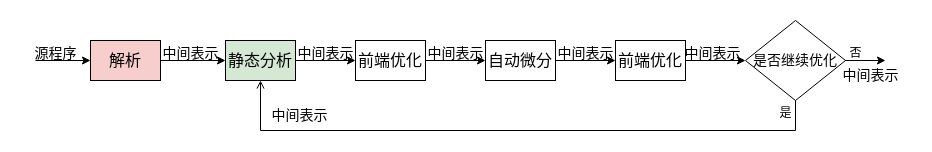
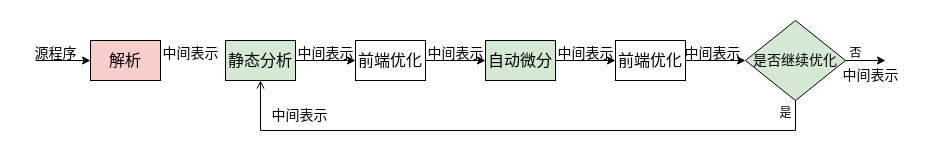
edge "解析" -> "静态分析": removed
node "自动微分": fillcolor #ffffff -> #d5e8d4
node "是否继续优化": fillcolor #ffffff -> #d5e8d4
